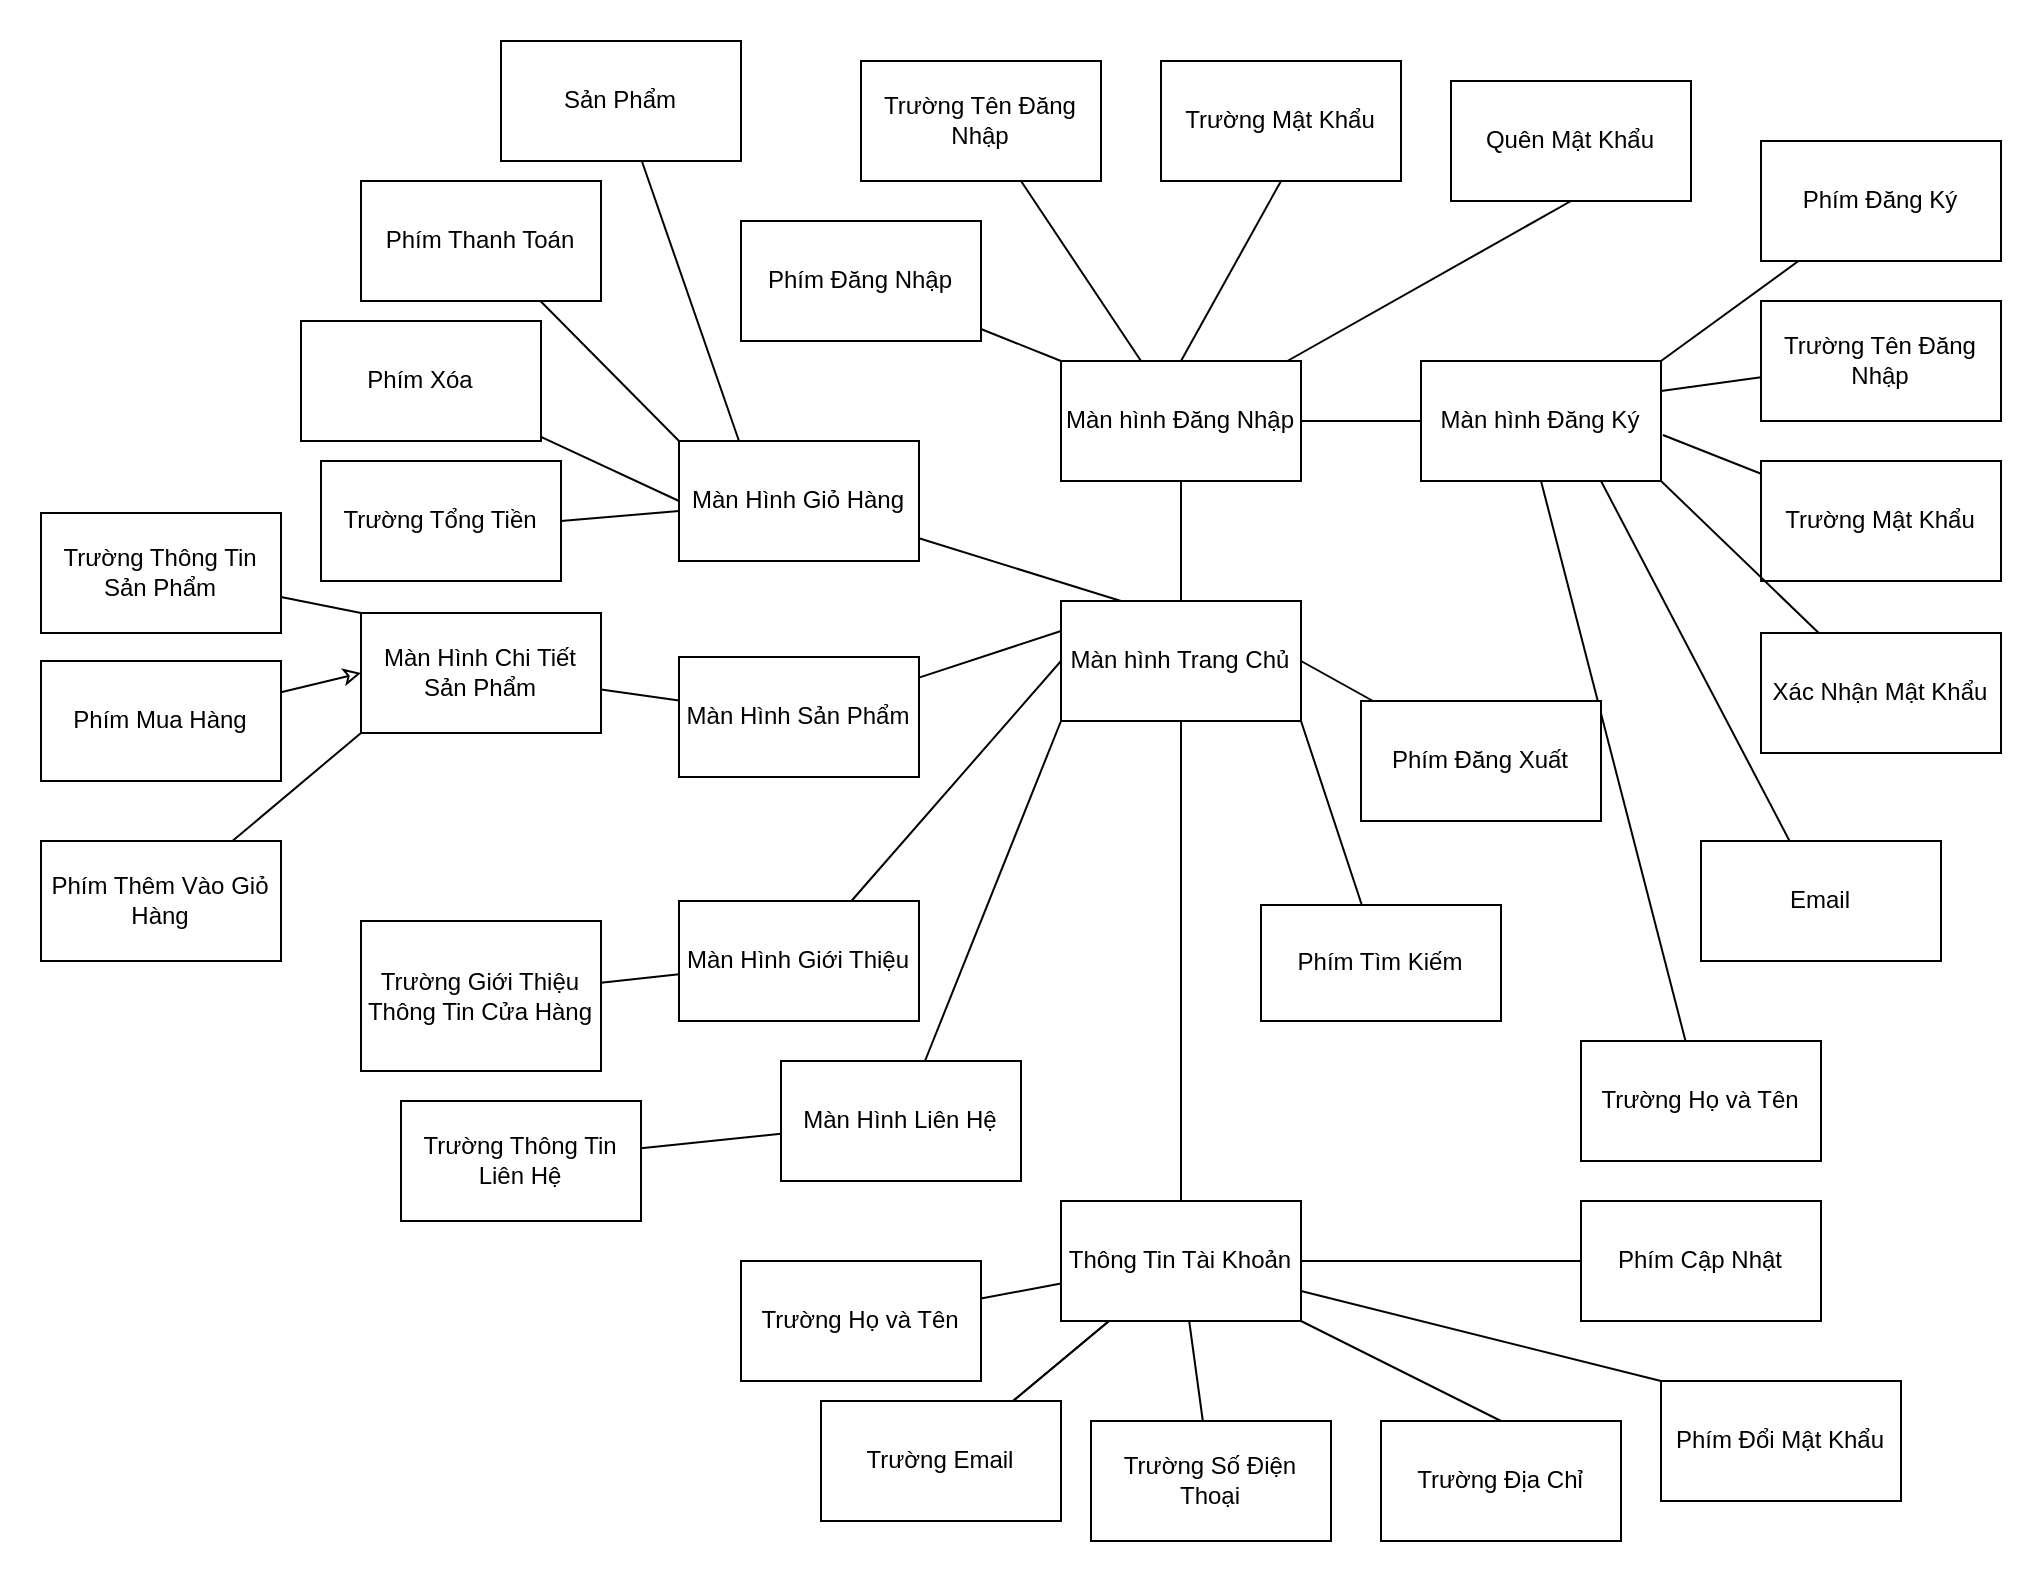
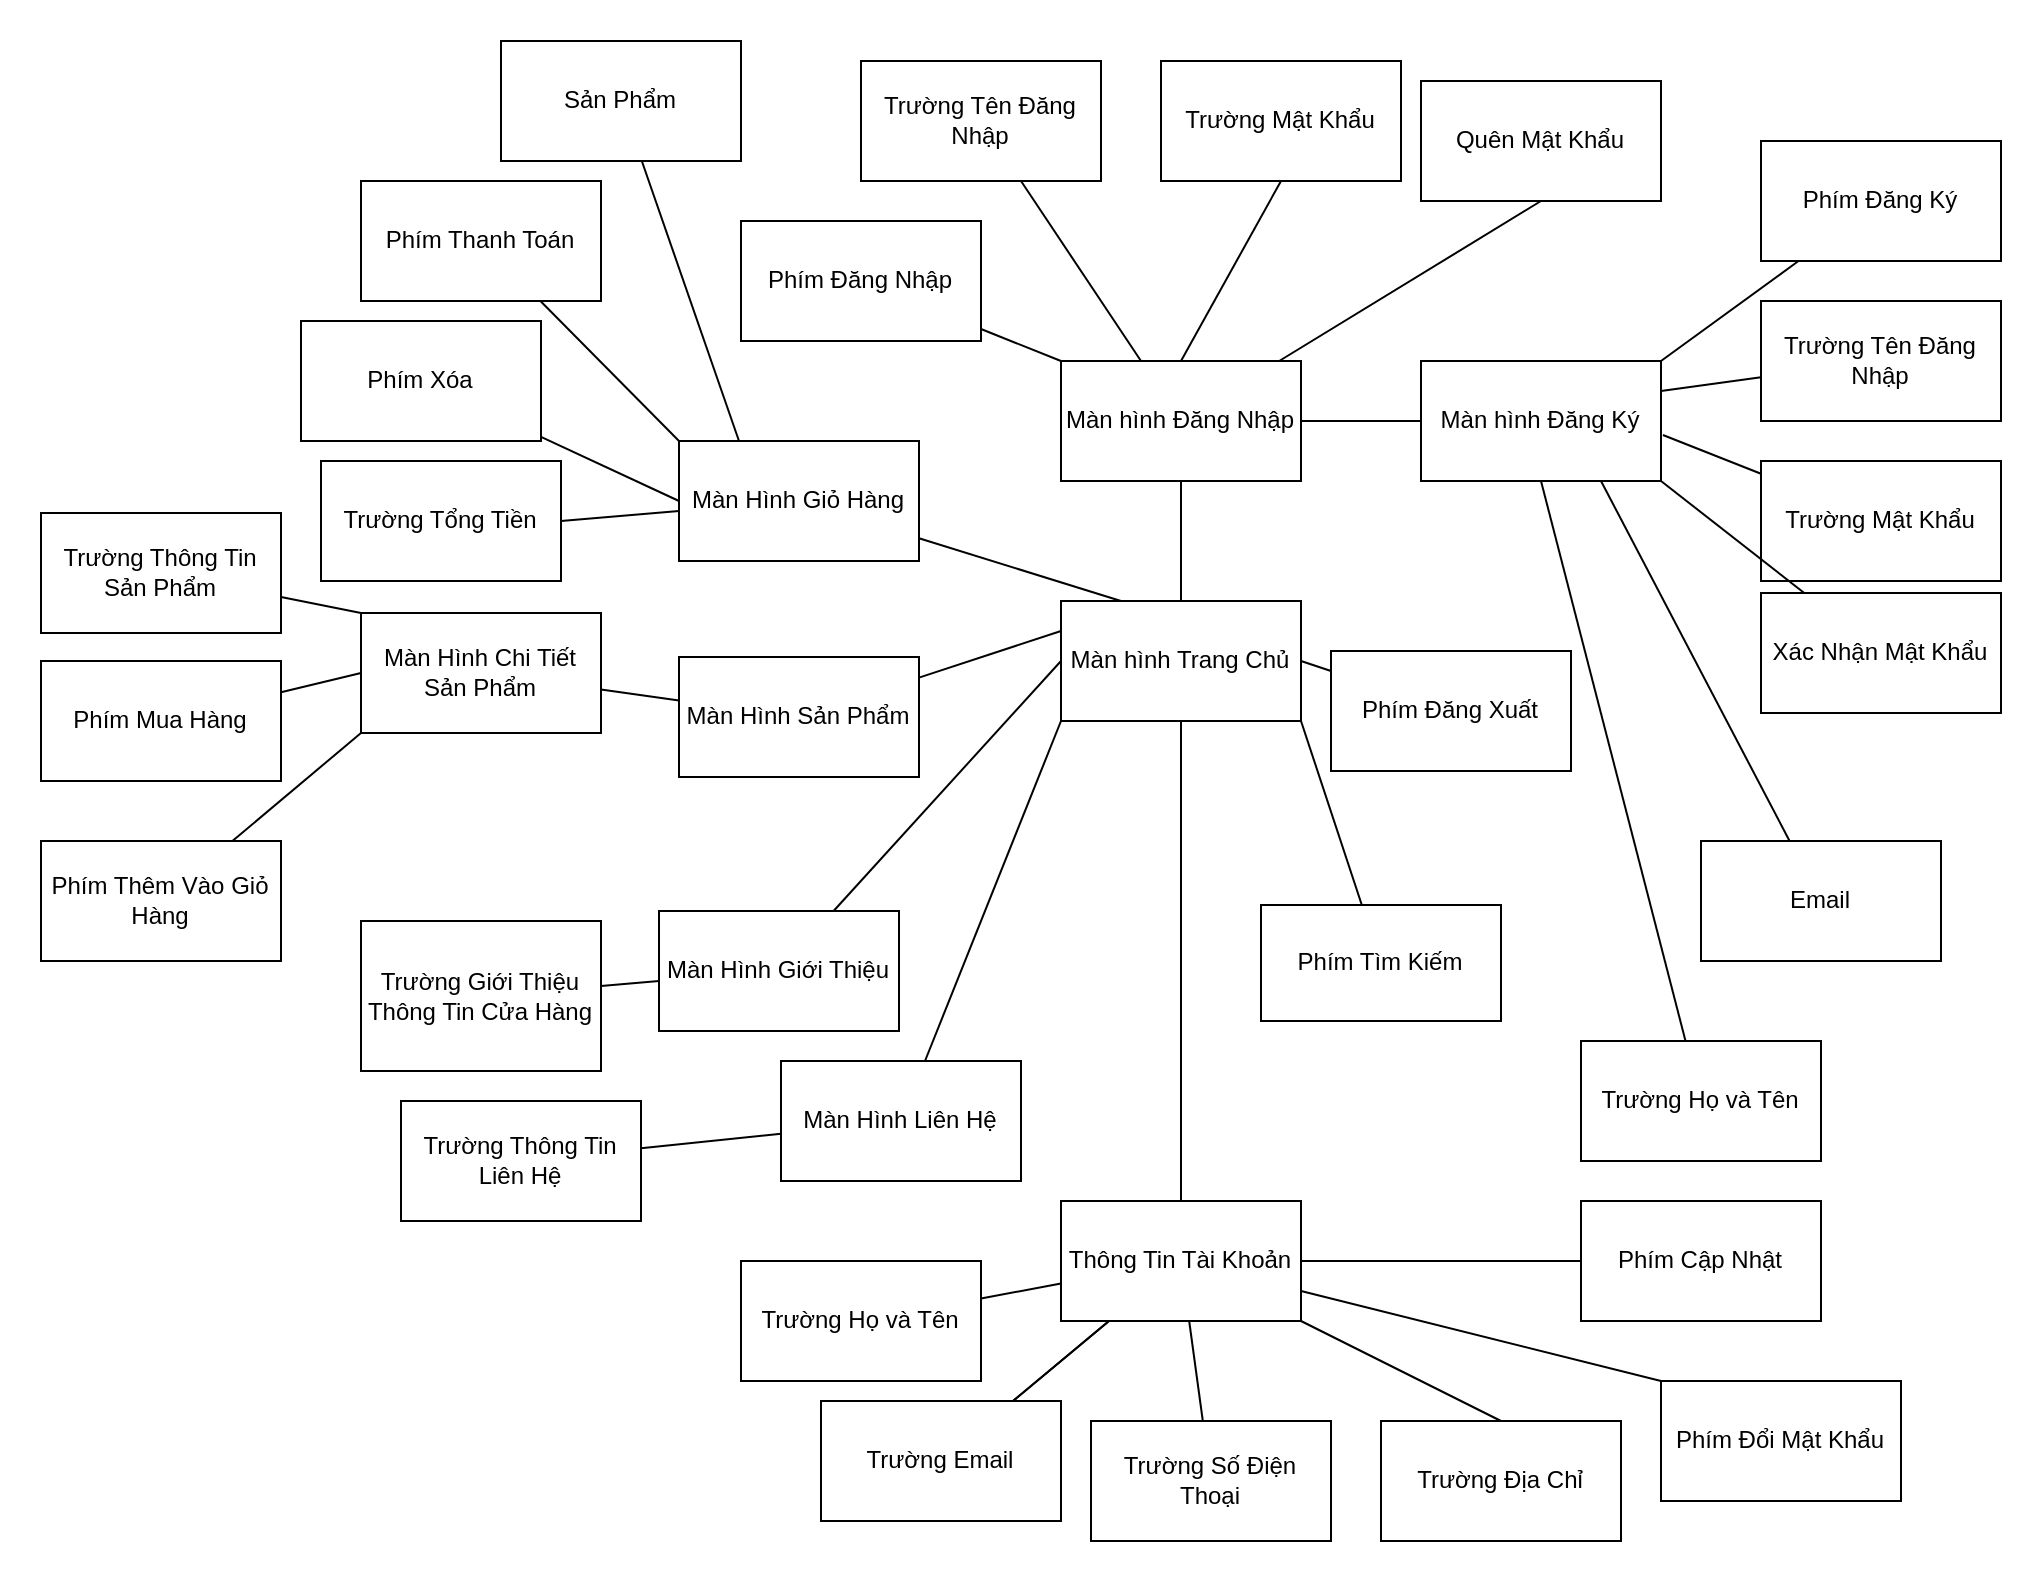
node "Quên Mật Khẩu": moved (1571, 141) -> (1541, 141)
edge "Phím Mua Hàng" -> "Màn Hình Chi Tiết Sản Phẩm": arrowhead classic -> none
node "Xác Nhận Mật Khẩu": moved (1881, 693) -> (1881, 653)
node "Phím Đăng Xuất": moved (1481, 761) -> (1451, 711)
node "Màn Hình Giới Thiệu": moved (799, 961) -> (779, 971)
